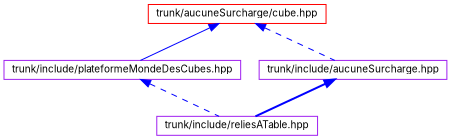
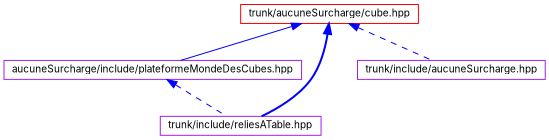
node "trunk/include/plateformeMondeDesCubes.hpp": label "trunk/include/plateformeMondeDesCubes.hpp" -> "aucuneSurcharge/include/plateformeMondeDesCubes.hpp"
edge "trunk/include/reliesATable.hpp" -> "trunk/include/aucuneSurcharge.hpp": now "trunk/include/reliesATable.hpp" -> "trunk/aucuneSurcharge/cube.hpp"
